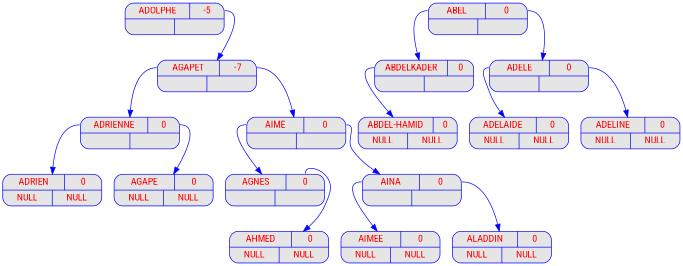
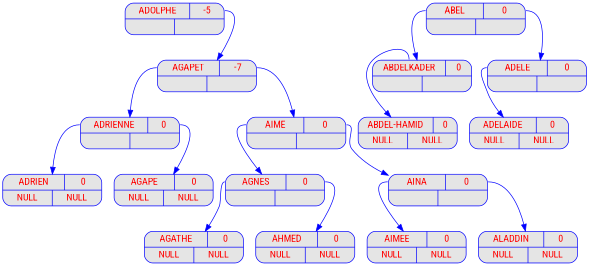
node "ADELINE": removed
node "AGATHE": added
